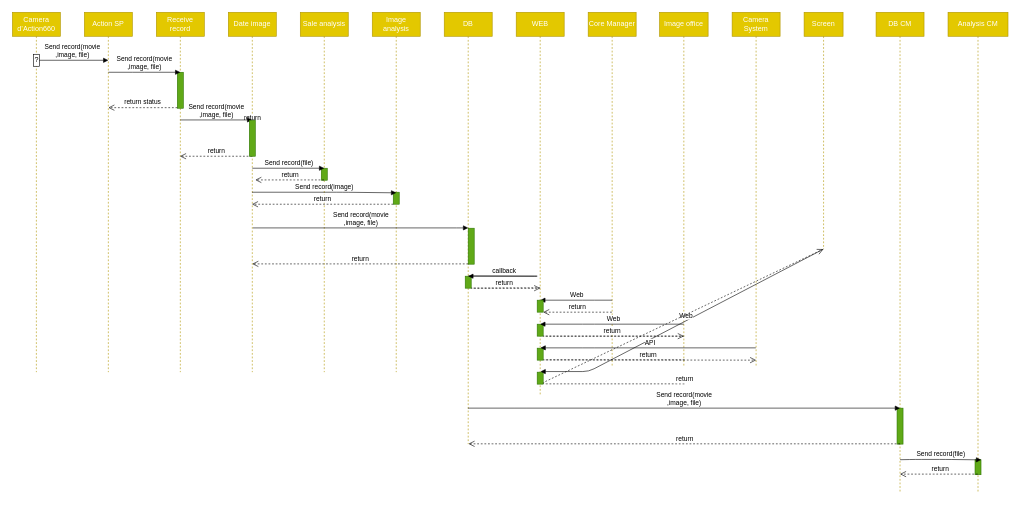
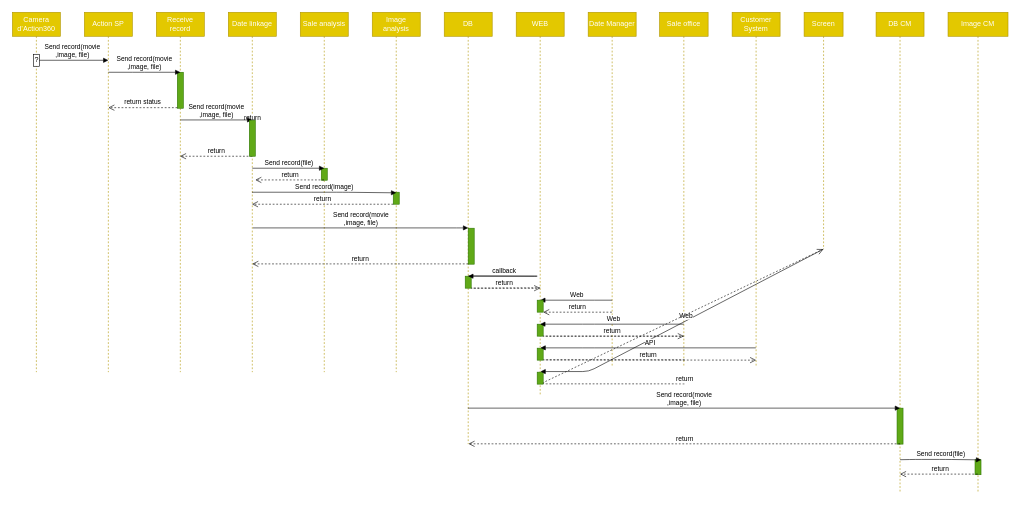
node "Camera d’Action660": label "Camera d’Action660" -> "Camera d’Action360"
node "Date image": label "Date image" -> "Date linkage"
node "Core Manager": label "Core Manager" -> "Date Manager"
node "Image office": label "Image office" -> "Sale office"
node "Camera System": label "Camera System" -> "Customer System"
node "Analysis CM": label "Analysis CM" -> "Image CM"
